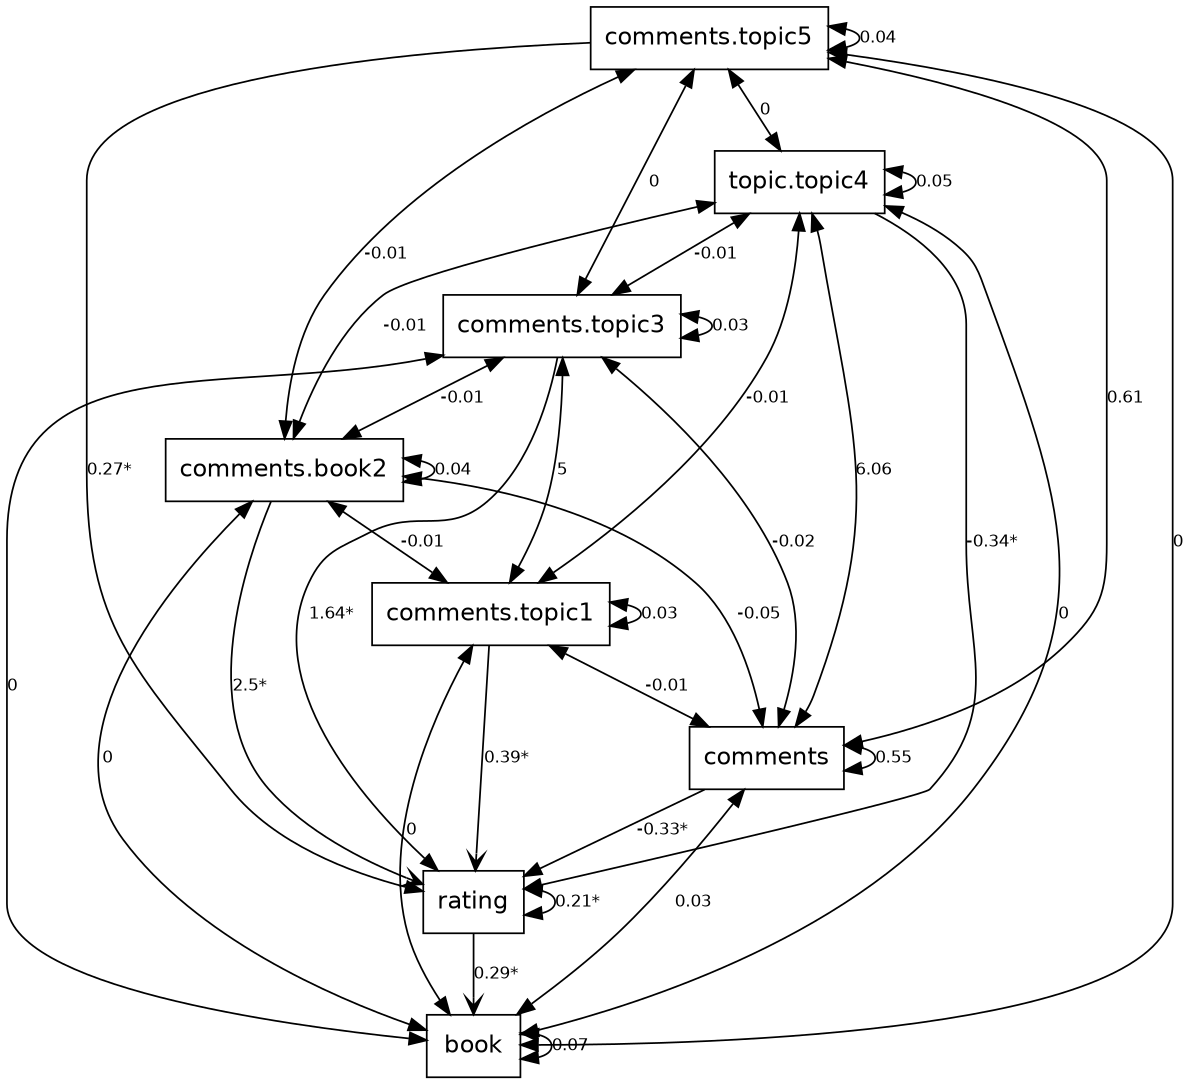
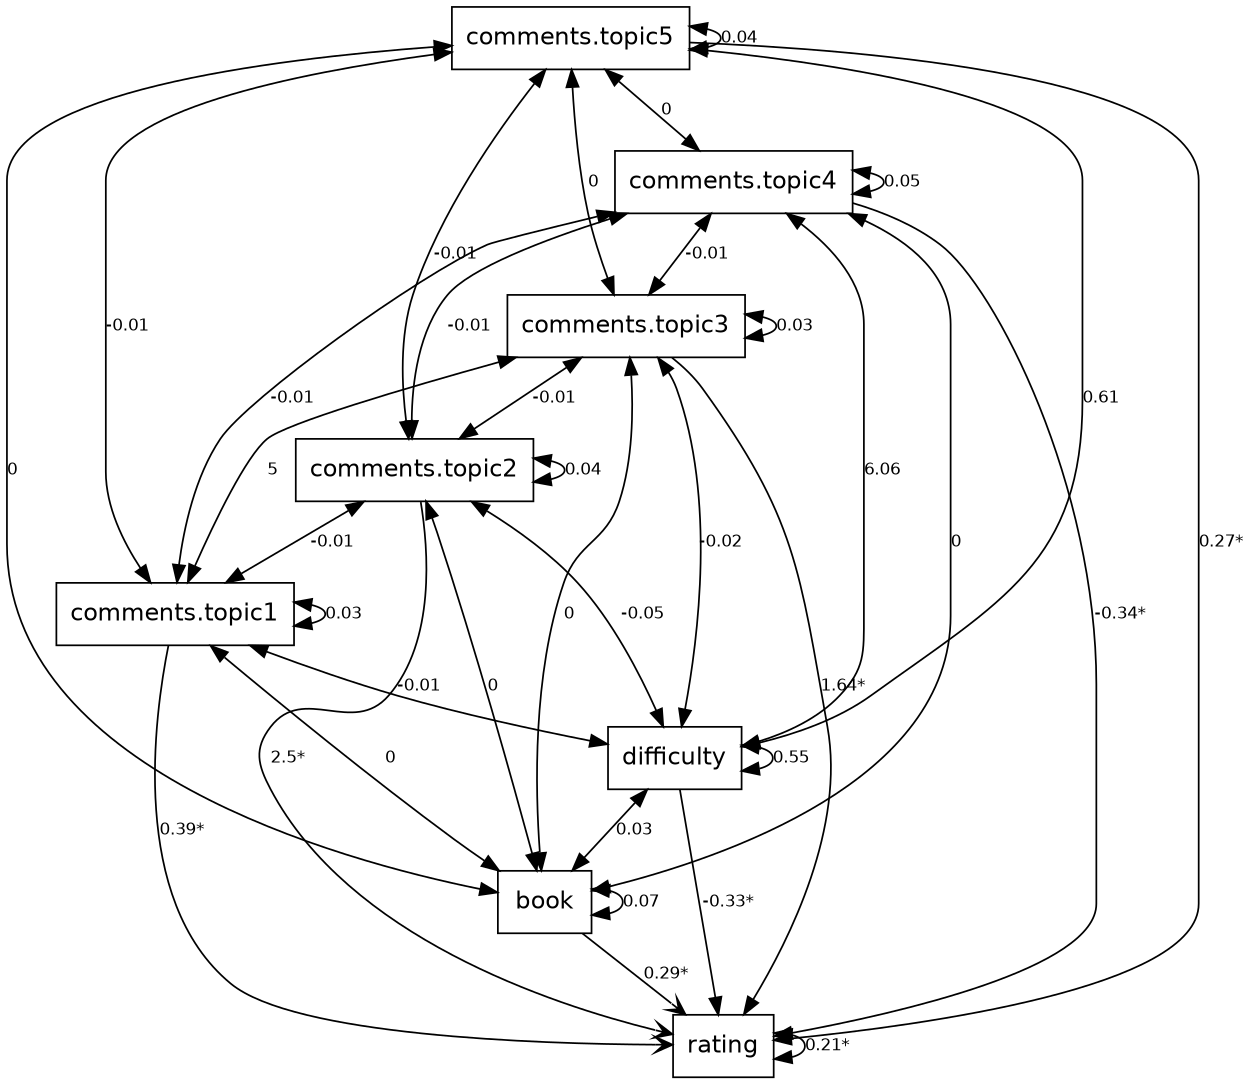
node "topic.topic4": label "topic.topic4" -> "comments.topic4"
edge "comments.topic5" -- "comments.topic1": added, label "-0.01"
node "comments.book2": label "comments.book2" -> "comments.topic2"
node "comments": label "comments" -> "difficulty"
edge "rating" -> "book": reversed
